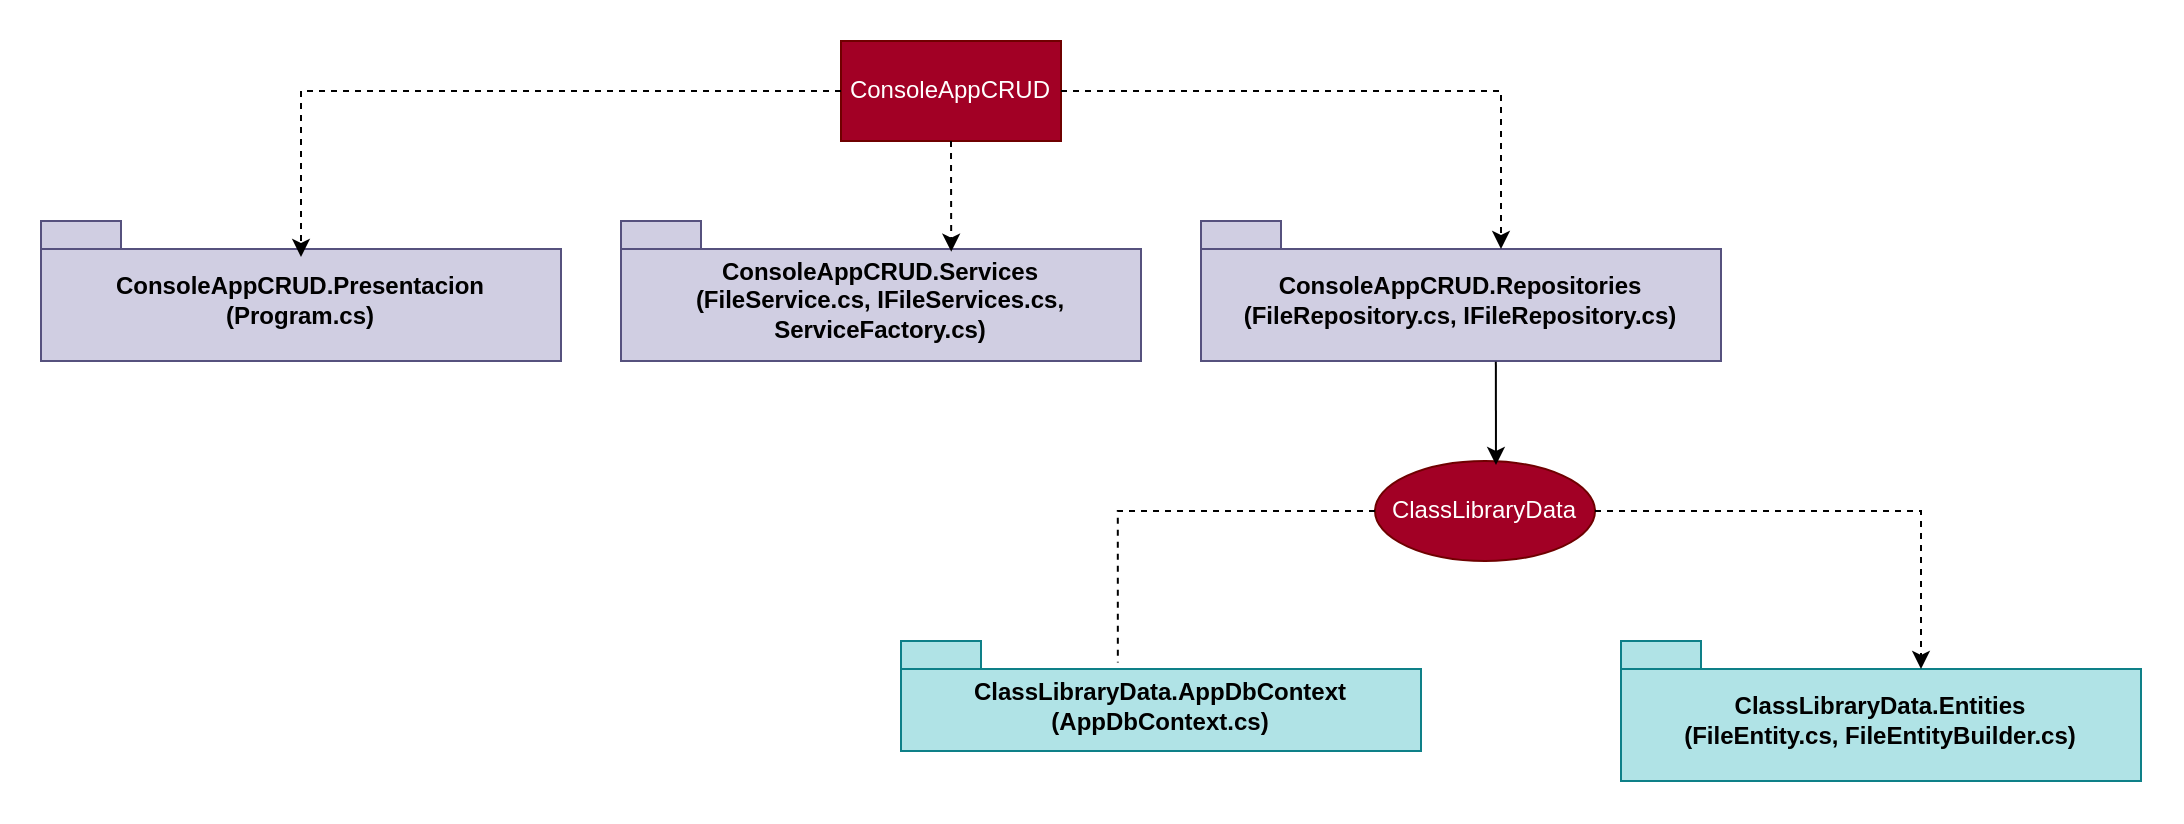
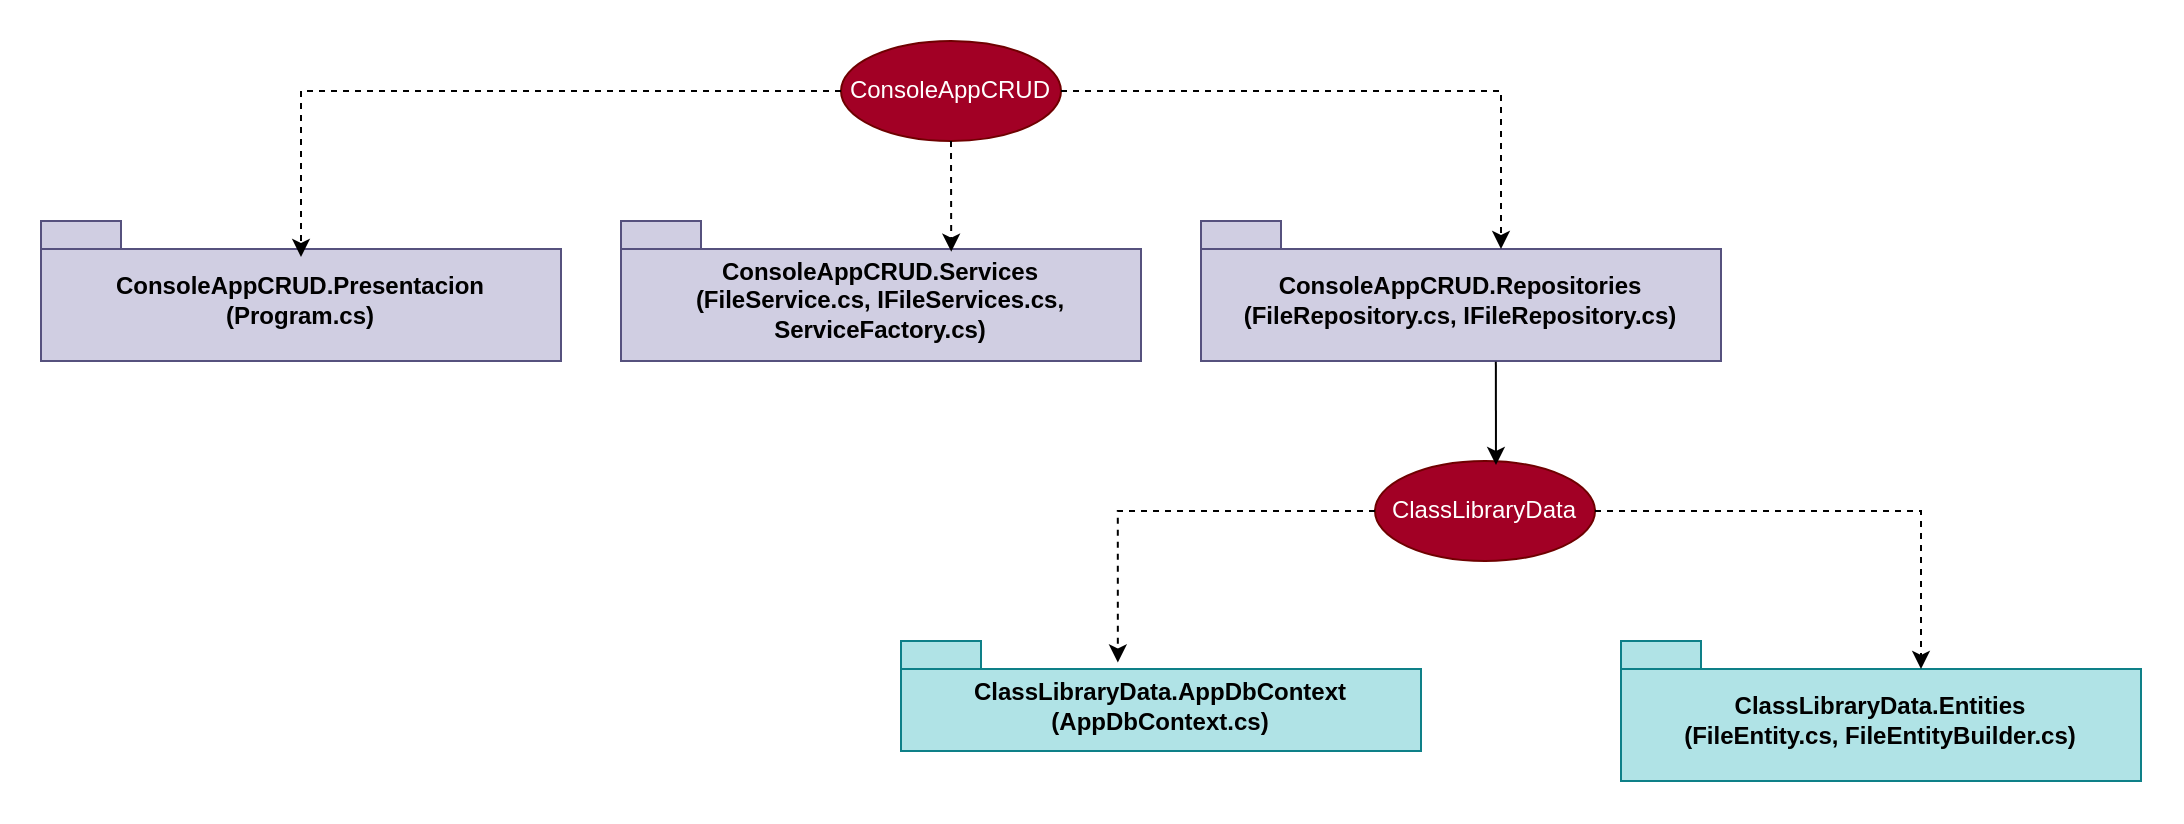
node "ConsoleAppCRUD": shape rectangle -> ellipse
edge "ClassLibraryData" -- "ClassLibraryData.AppDbContext (AppDbContext.cs)": arrowhead none -> classic
